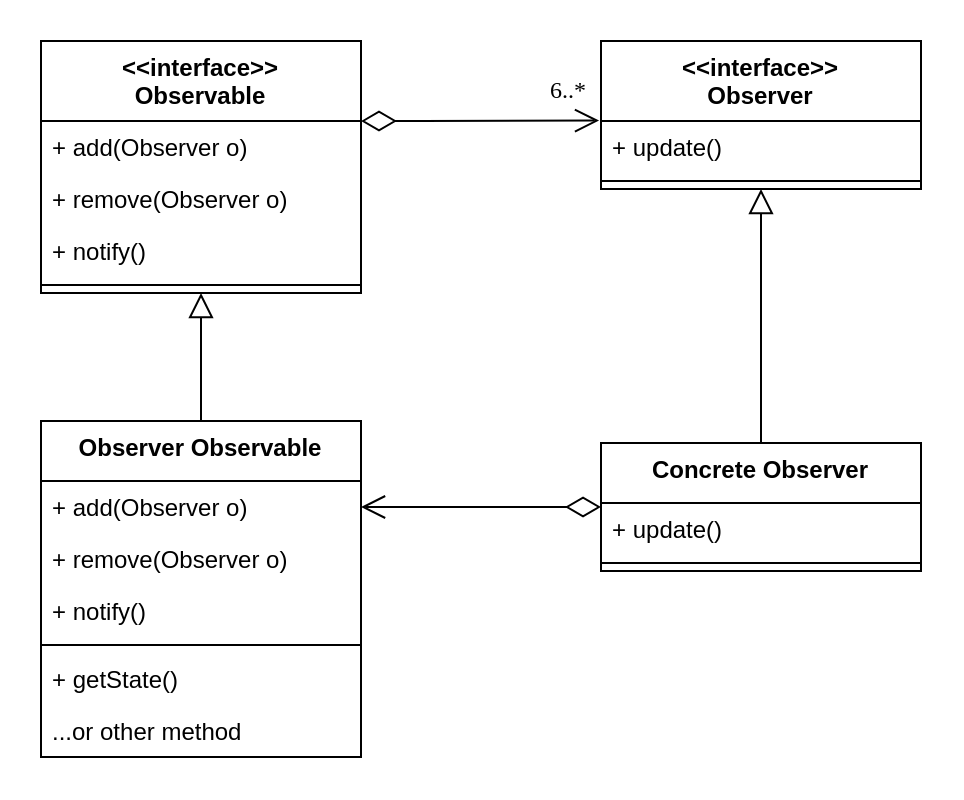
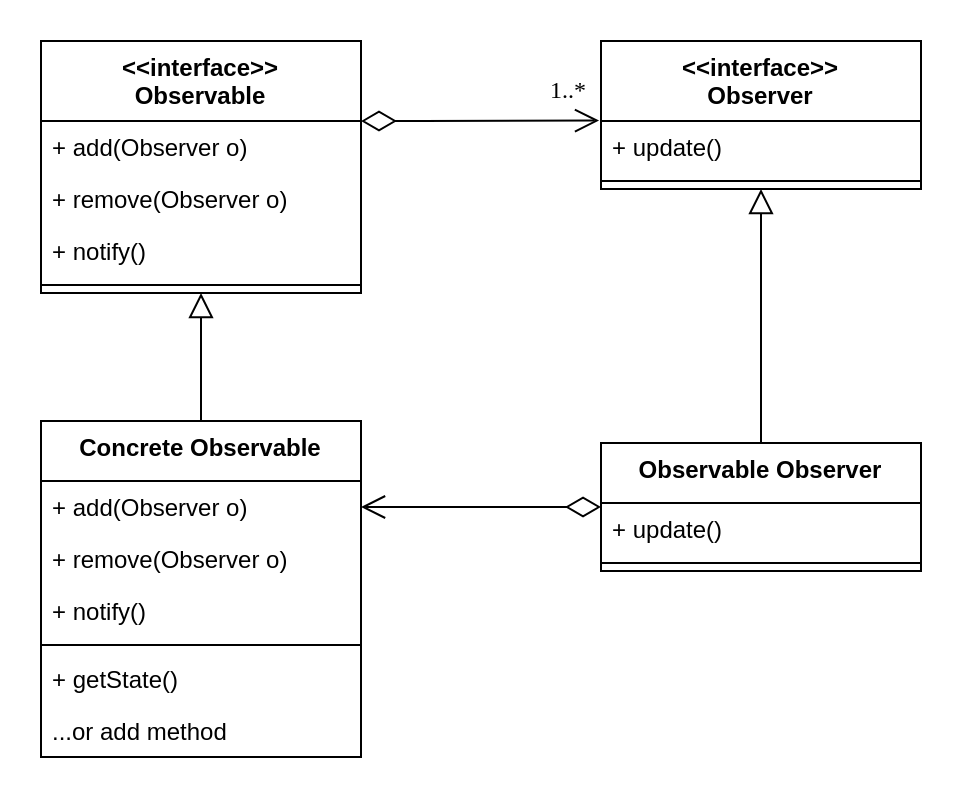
node "6..*": label "6..*" -> "1..*"
node "Observer Observable": label "Observer Observable" -> "Concrete Observable"
node "Concrete Observer": label "Concrete Observer" -> "Observable Observer"
node "...or other method": label "...or other method" -> "...or add method"
